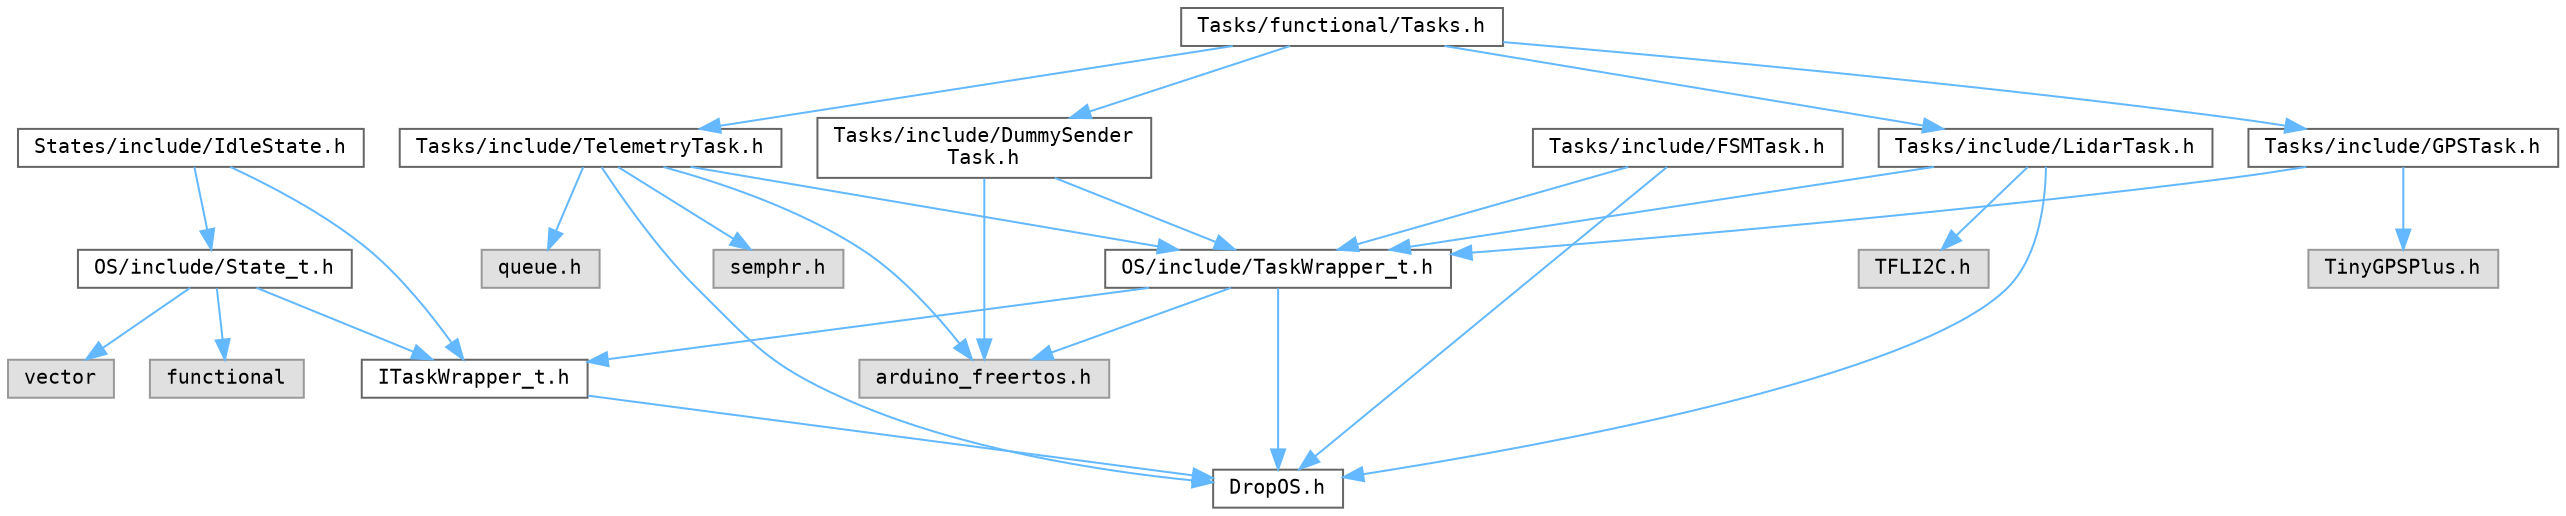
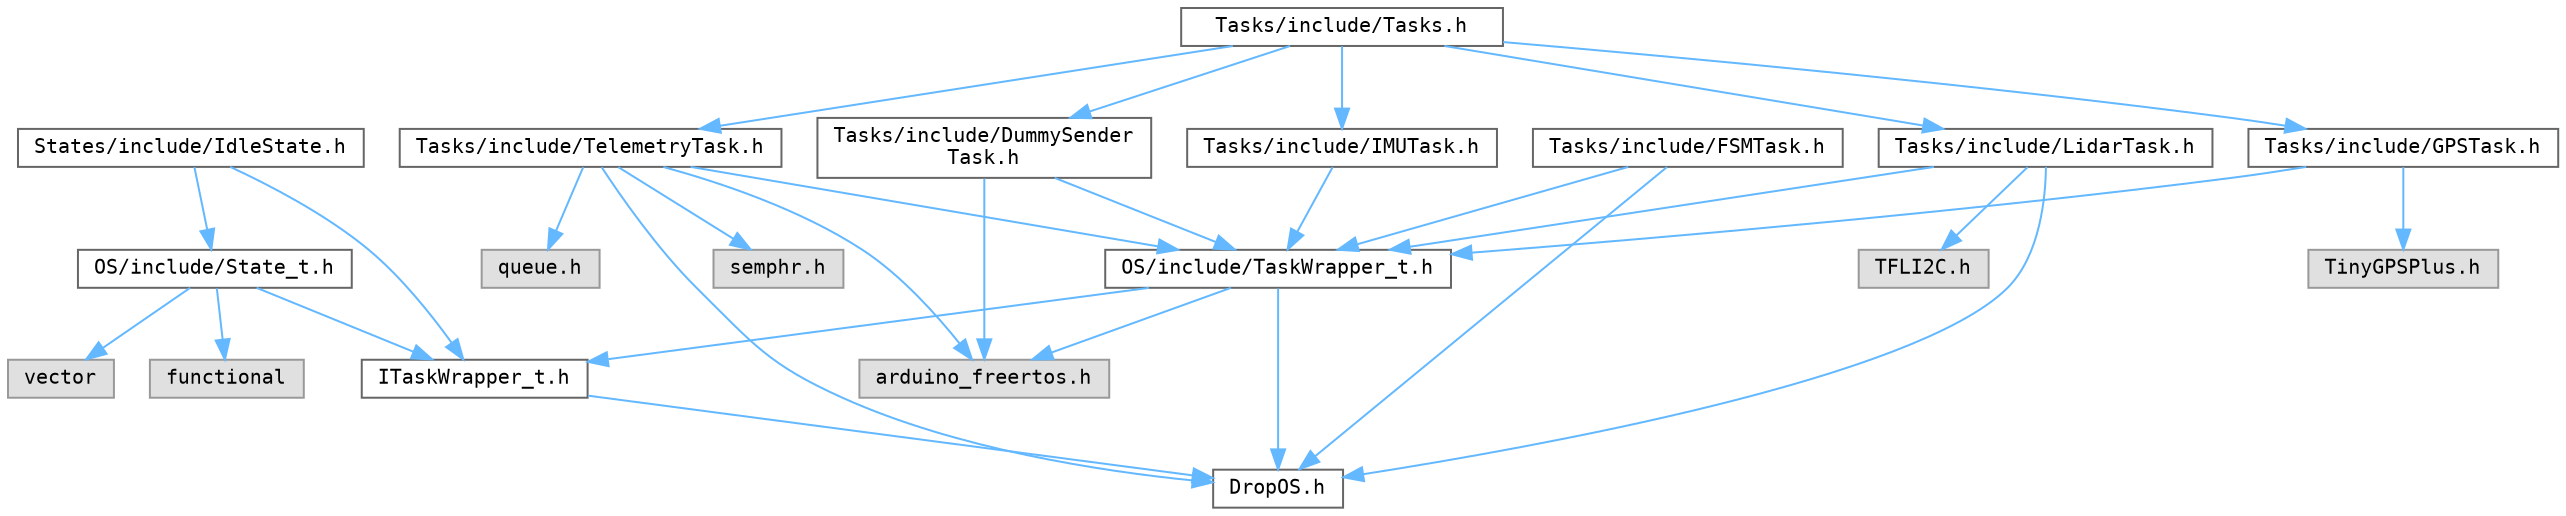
node "Tasks/functional/Tasks.h": label "Tasks/functional/Tasks.h" -> "Tasks/include/Tasks.h"
node "Tasks/include/IMUTask.h": added
